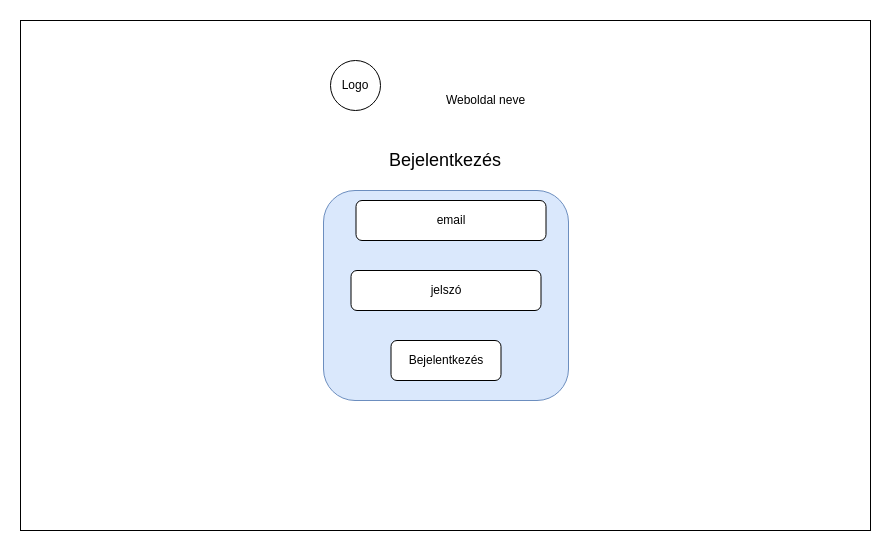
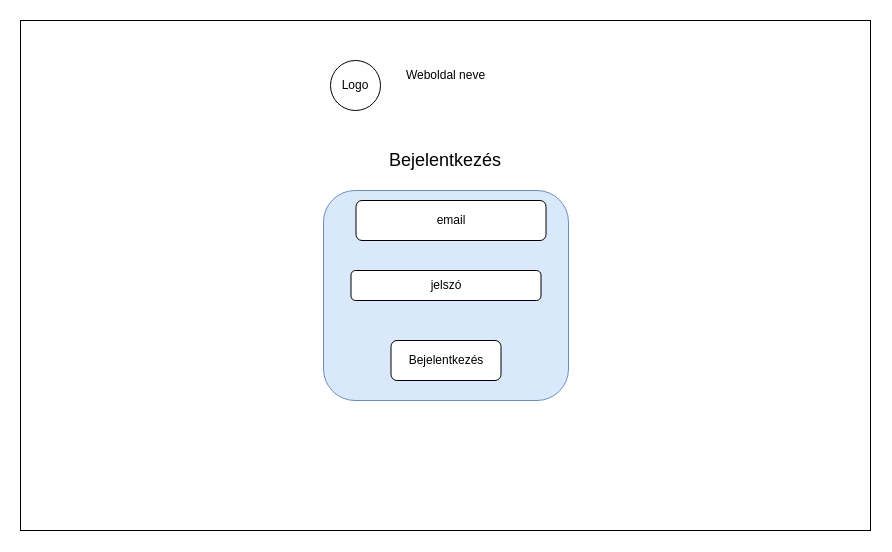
node "Weboldal neve": moved (486, 101) -> (446, 76)
node "jelszó": size 190x40 -> 190x30
